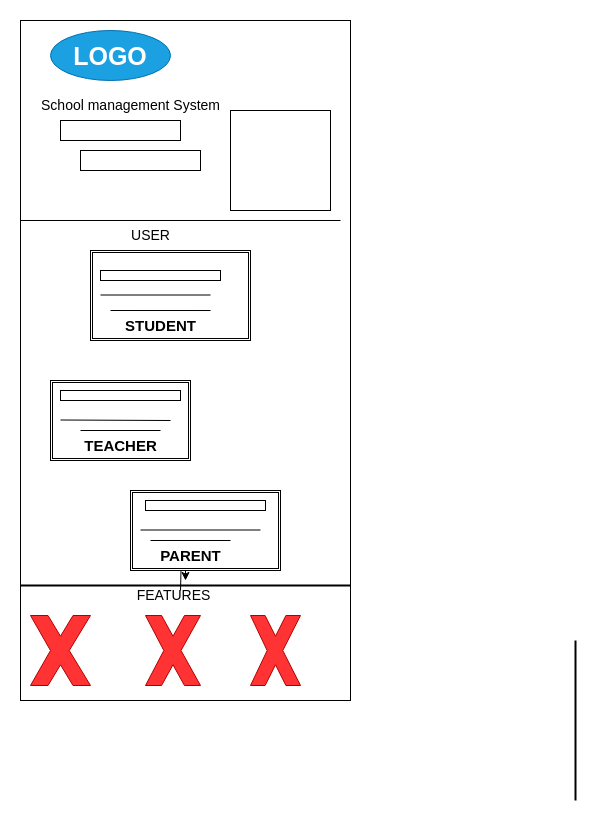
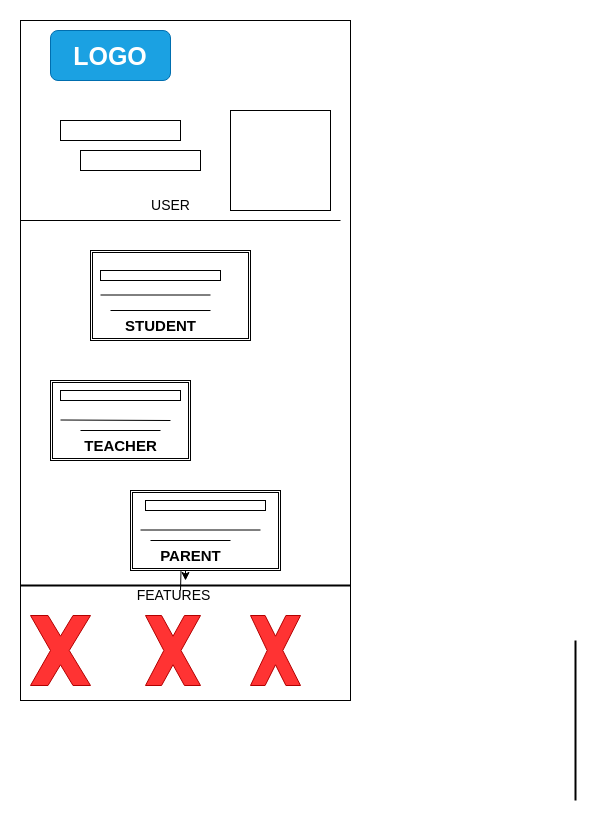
node "LOGO": shape ellipse -> rounded rectangle
node "School management System": removed
node "USER": moved (151, 236) -> (171, 206)
